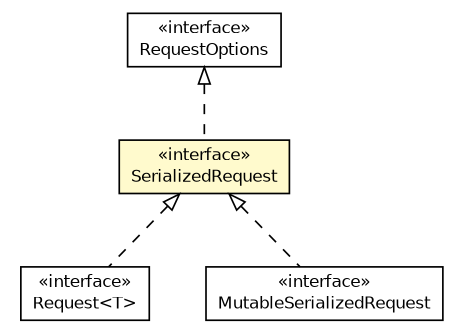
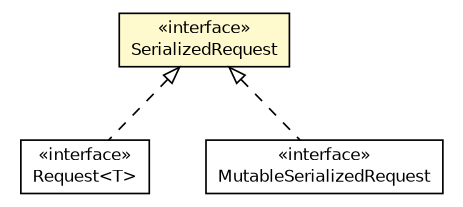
node "RequestOptions": removed
